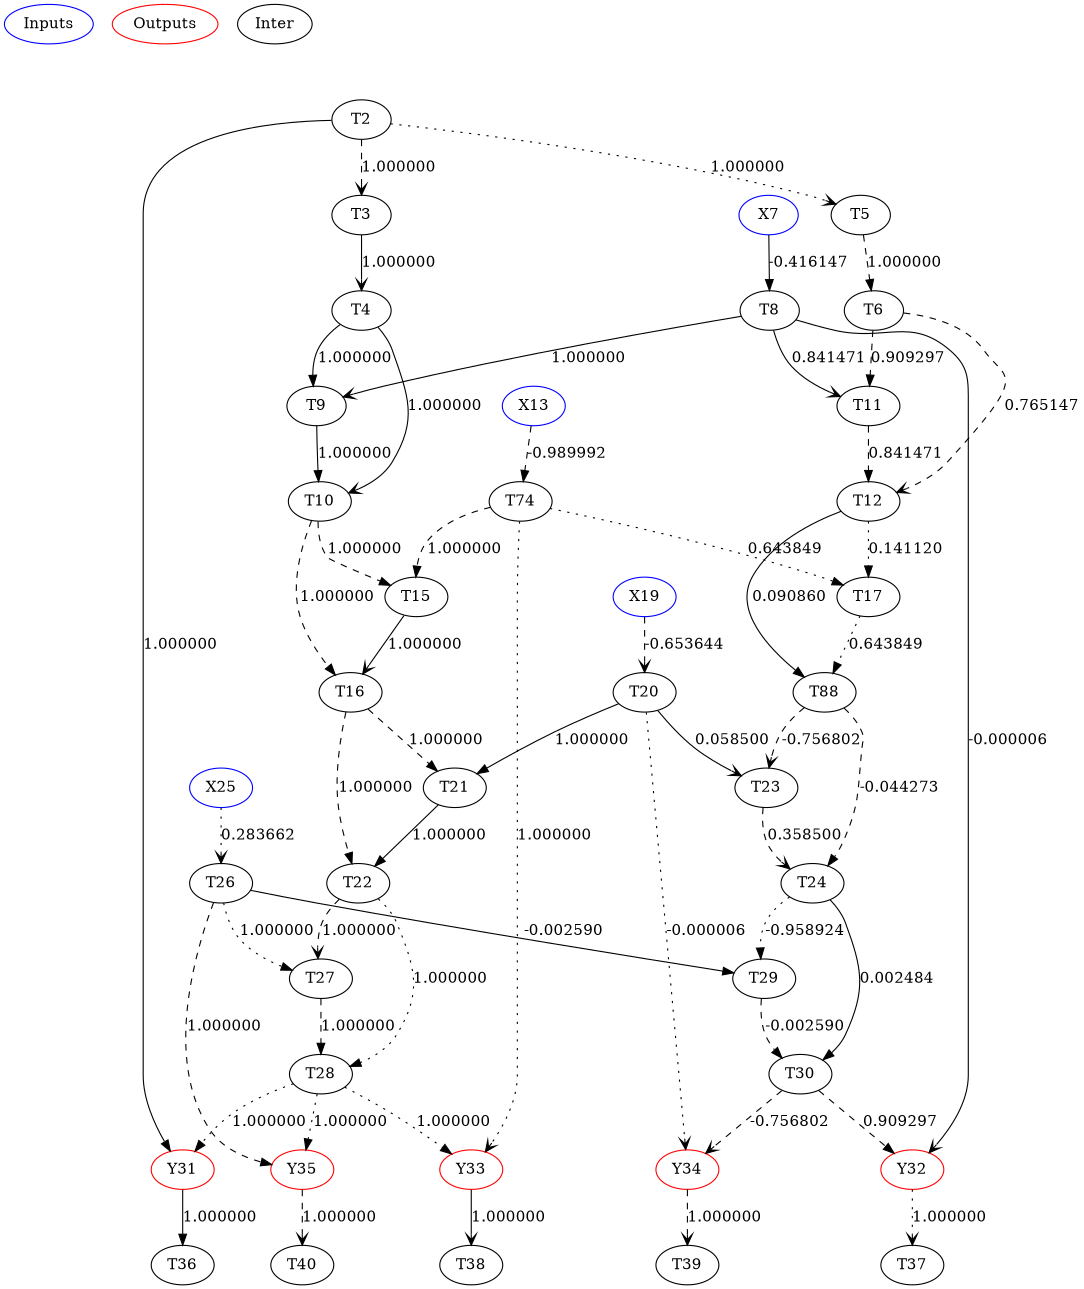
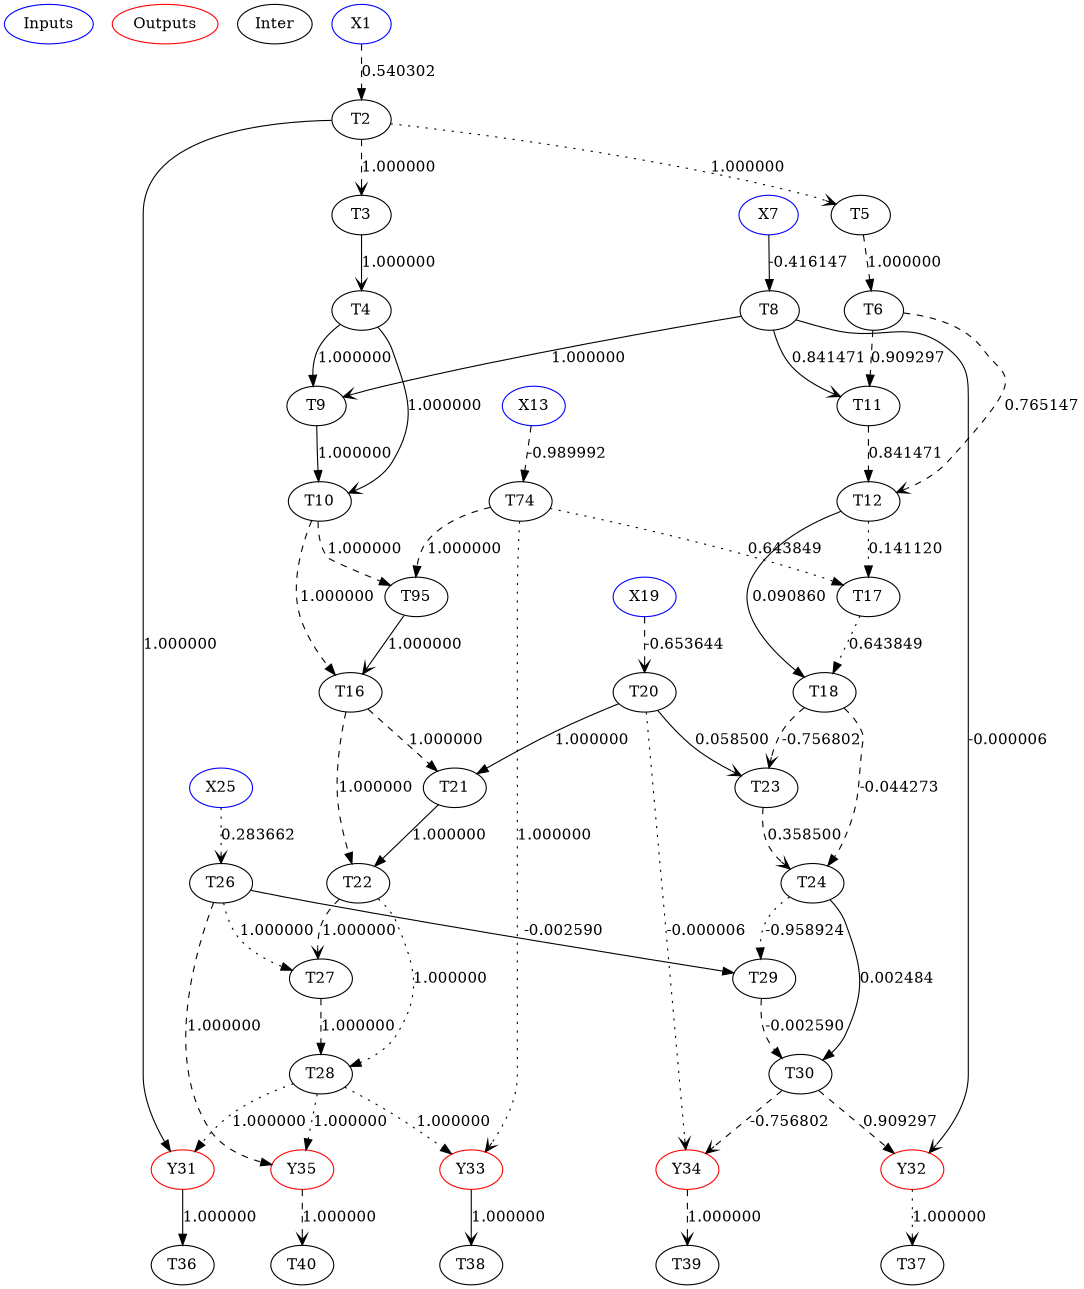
node "X1": added
node "T15": label "T15" -> "T95"
node "T88": label "T88" -> "T18"
